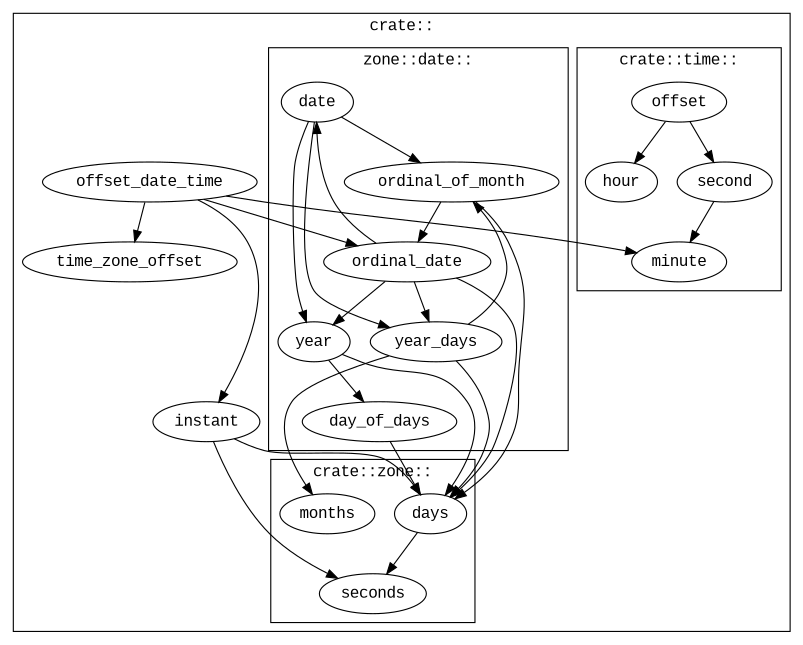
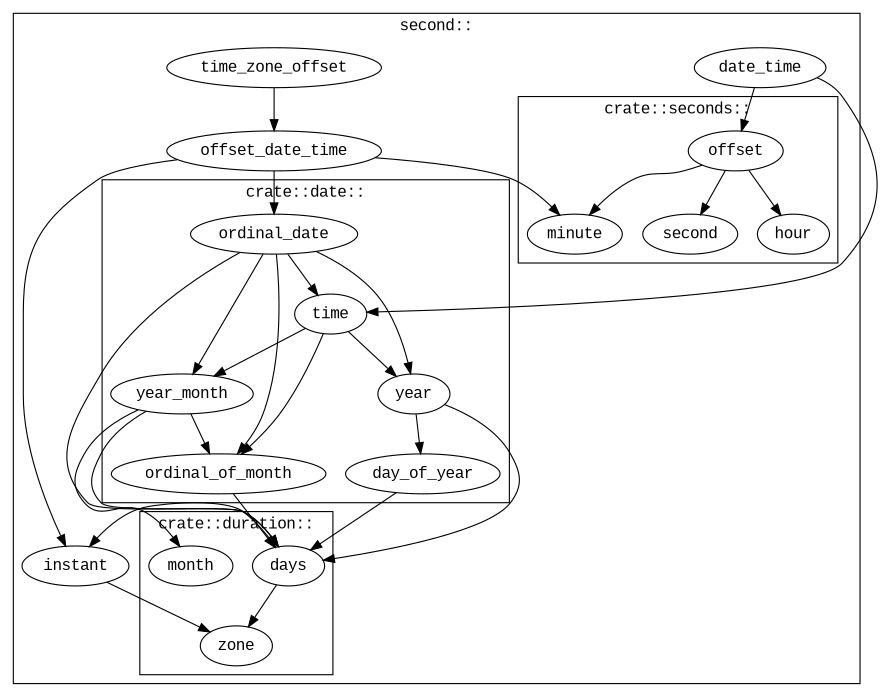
cluster "crate::": label "crate::" -> "second::"
cluster "zone::date::": label "zone::date::" -> "crate::date::"
cluster "crate::time::": label "crate::time::" -> "crate::seconds::"
node "date_time": added
node "date": label "date" -> "time"
edge "ordinal_of_month" -> "ordinal_date": reversed
edge "offset_date_time" -> "time_zone_offset": reversed
edge "second" -> "minute": now "offset" -> "minute"
node "year_days": label "year_days" -> "year_month"
node "day_of_days": label "day_of_days" -> "day_of_year"
edge "instant" -> "days": reversed
cluster "crate::zone::": label "crate::zone::" -> "crate::duration::"
node "months": label "months" -> "month"
node "seconds": label "seconds" -> "zone"
